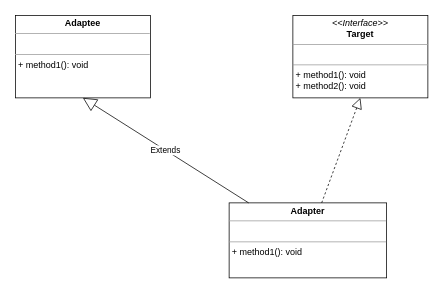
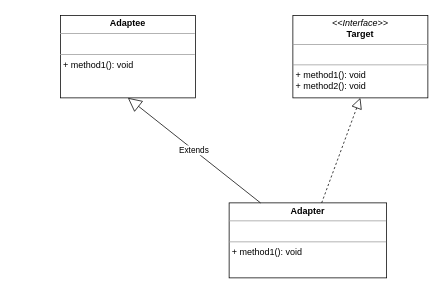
node "Adaptee + method1(): void": moved (83, 57) -> (128, 57)
